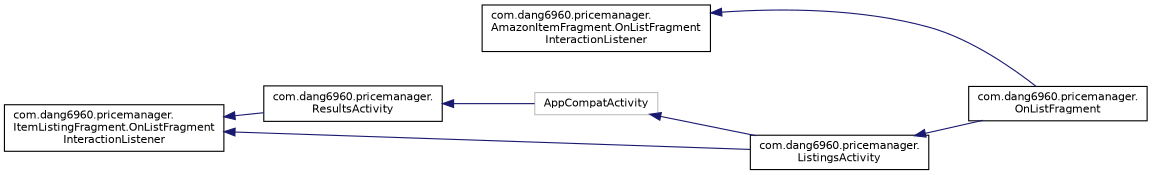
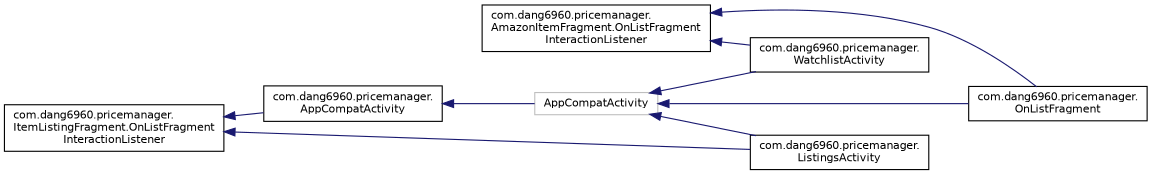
node "com.dang6960.pricemanager. WatchlistActivity": added
node "com.dang6960.pricemanager. ResultsActivity": label "com.dang6960.pricemanager. ResultsActivity" -> "com.dang6960.pricemanager. AppCompatActivity"
edge "com.dang6960.pricemanager. OnListFragment" -> "com.dang6960.pricemanager. ListingsActivity": now "com.dang6960.pricemanager. OnListFragment" -> "AppCompatActivity"
